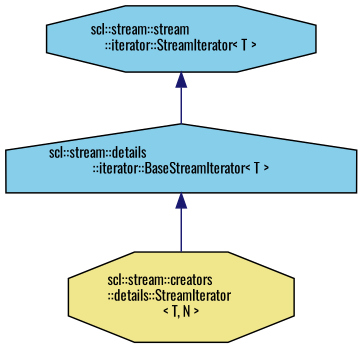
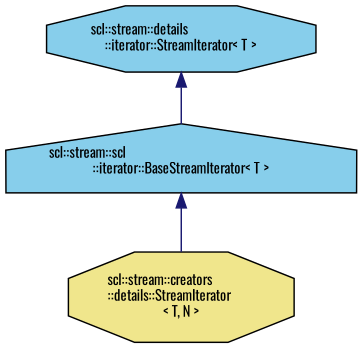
node "scl::stream::stream ::iterator::StreamIterator< T >": label "scl::stream::stream ::iterator::StreamIterator< T >" -> "scl::stream::details ::iterator::StreamIterator< T >"
node "scl::stream::details ::iterator::BaseStreamIterator< T >": label "scl::stream::details ::iterator::BaseStreamIterator< T >" -> "scl::stream::scl ::iterator::BaseStreamIterator< T >"
